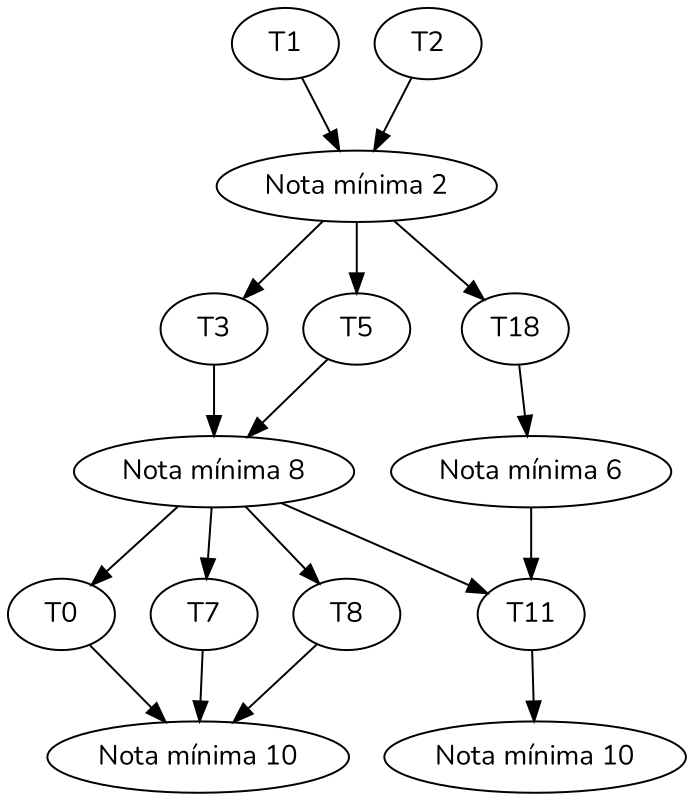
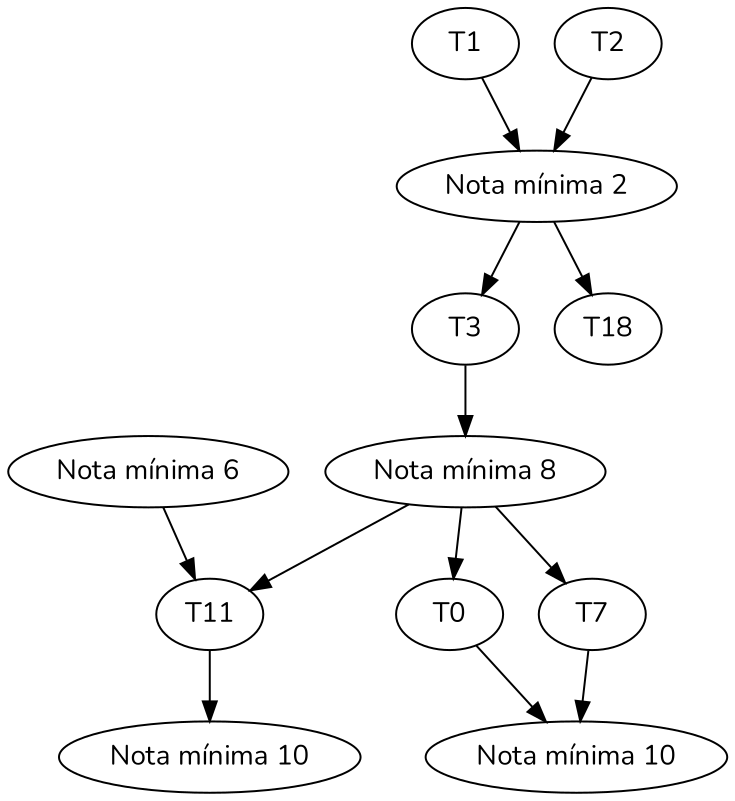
node "T5": removed
edge "T18" -> "Nota mínima 6": removed
node "T8": removed
